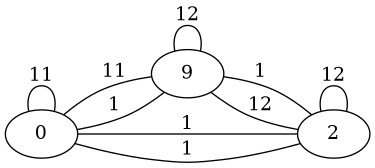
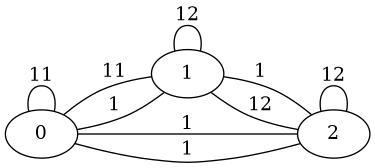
node "9": label "9" -> "1"
